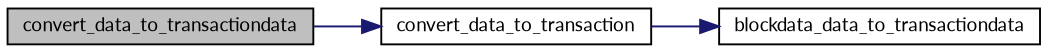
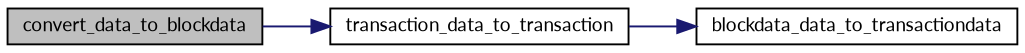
node "convert_data_to_transactiondata": label "convert_data_to_transactiondata" -> "convert_data_to_blockdata"
node "convert_data_to_transaction": label "convert_data_to_transaction" -> "transaction_data_to_transaction"
